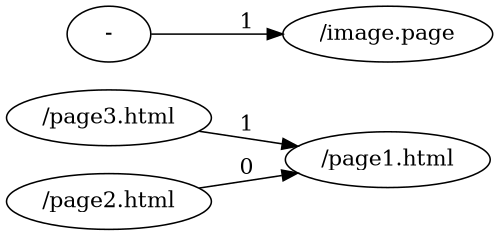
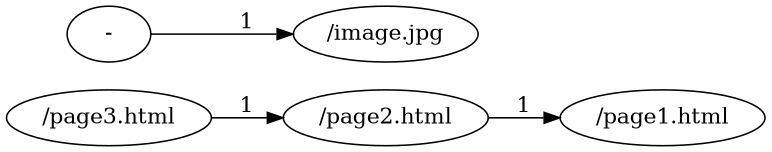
node "/image.page": label "/image.page" -> "/image.jpg"
edge "/page3.html" -> "/page1.html": now "/page3.html" -> "/page2.html"
edge "/page2.html" -> "/page1.html": label "0" -> "1"
